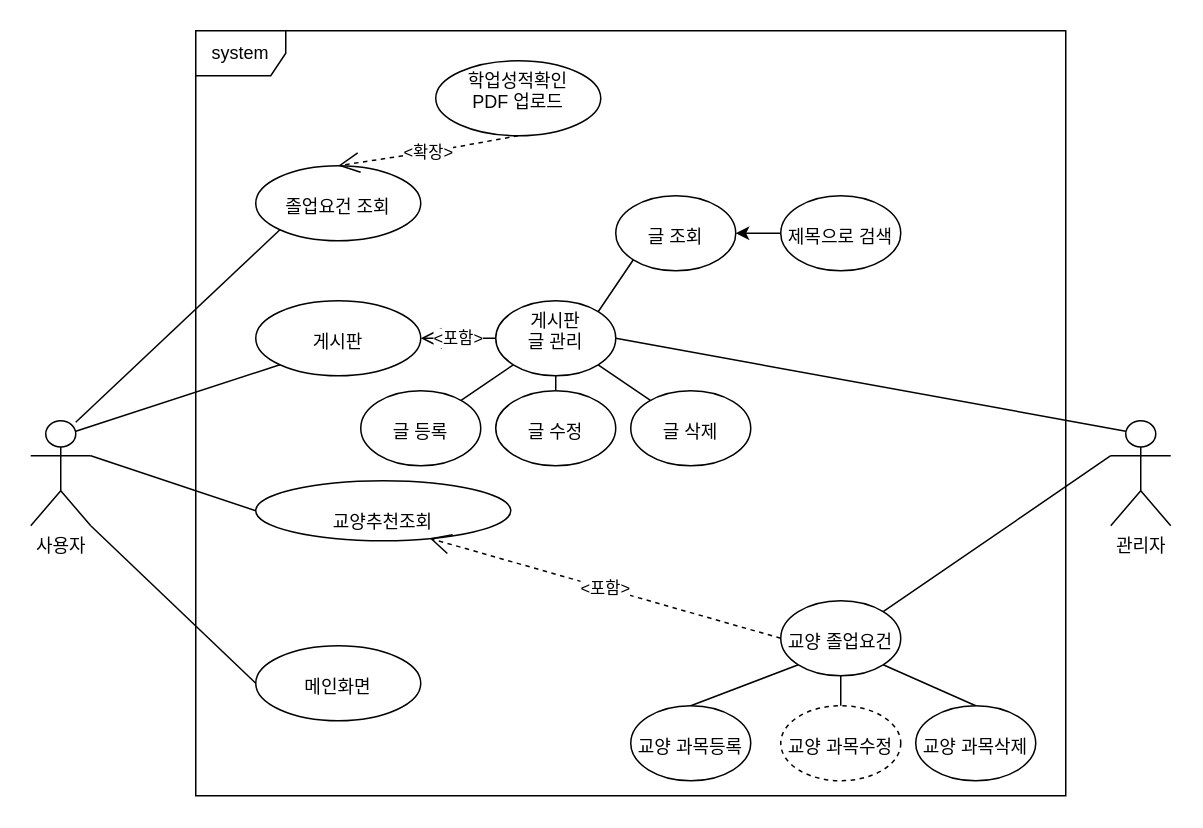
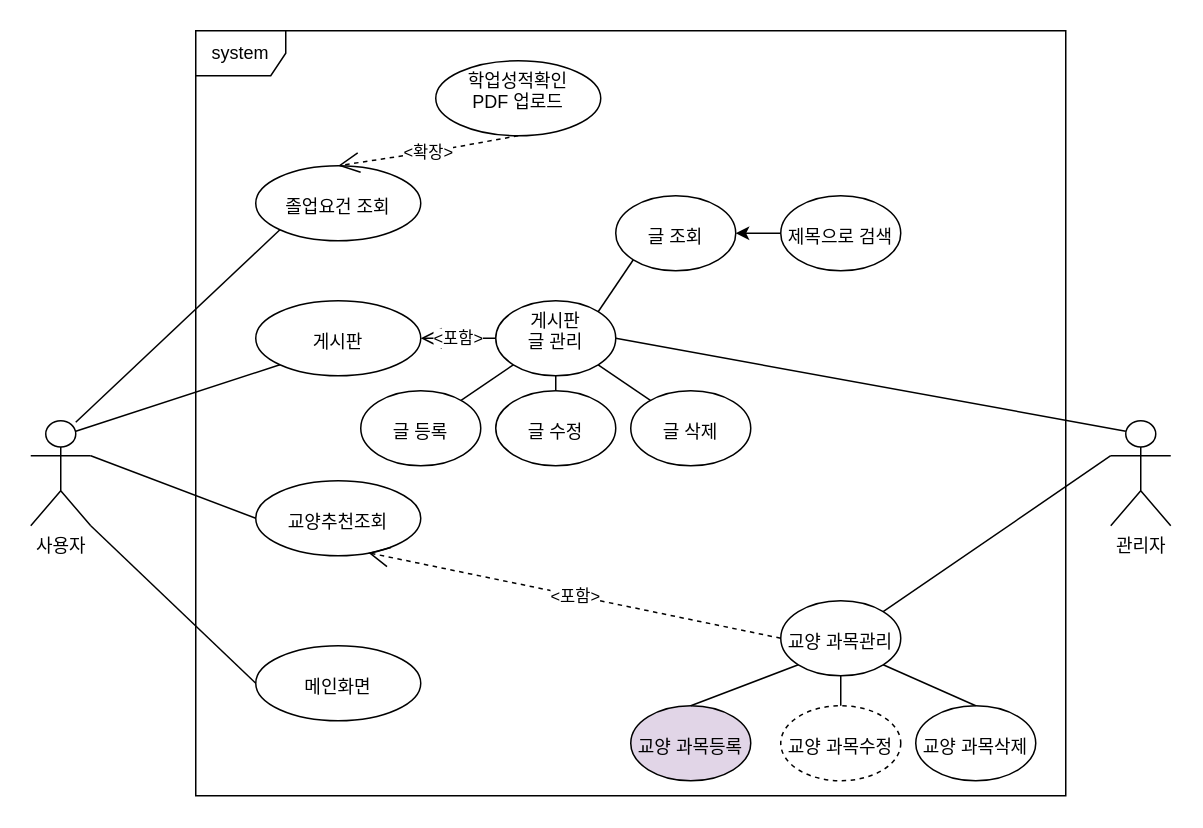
node "교양추천조회": size 255x60 -> 165x75
node "교양 졸업요건": label "교양 졸업요건" -> "교양 과목관리"
node "교양 과목등록": fillcolor #ffffff -> #e1d5e7
